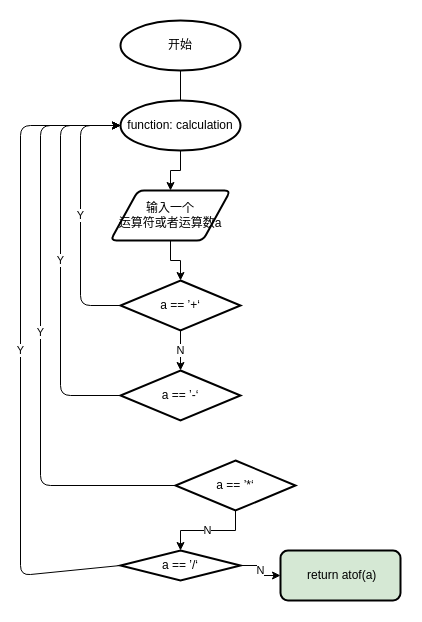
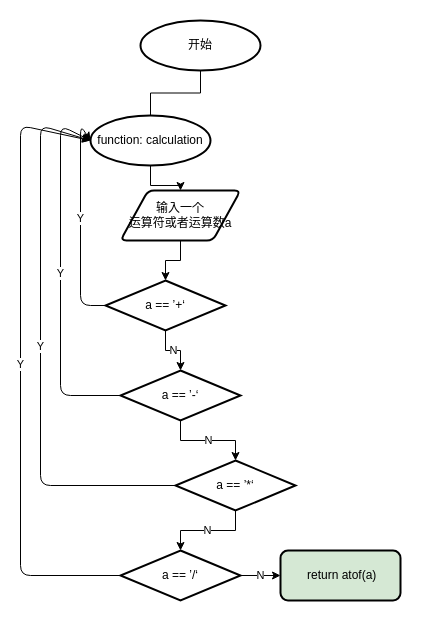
node "开始": moved (181, 46) -> (201, 46)
node "function: calculation": moved (181, 126) -> (151, 141)
node "输入一个 运算符或者运算数a": moved (171, 216) -> (181, 216)
node "a == ’+‘": moved (181, 306) -> (166, 306)
edge "a == ’-‘" -> "a == ’*‘": added, label "N"
node "a == ’/‘": size 120x30 -> 120x50
